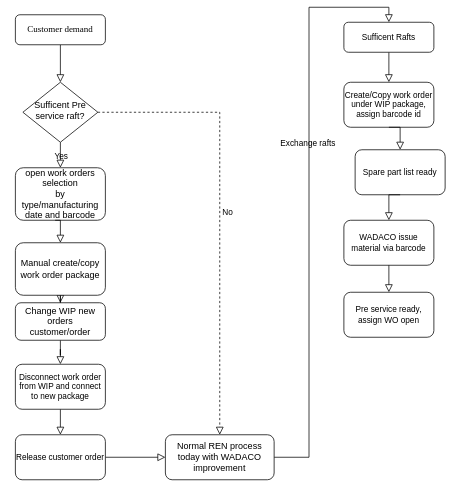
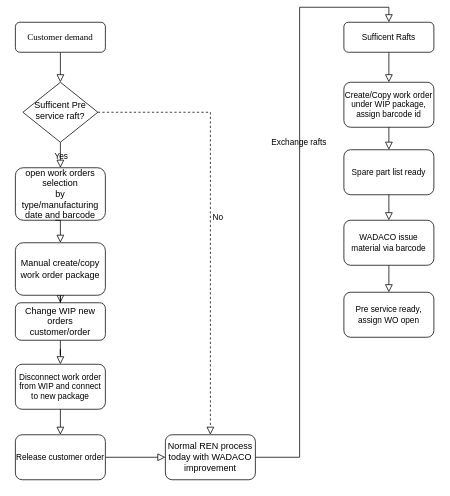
node "Customer demand": moved (60, 30) -> (60, 37)
node "Spare part list ready": moved (400, 172) -> (389, 172)
node "Normal REN process today with WADACO improvement": size 109x45 -> 90x45
